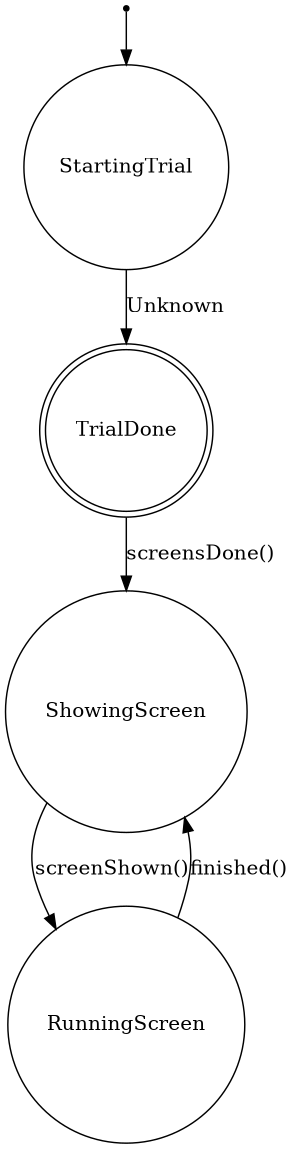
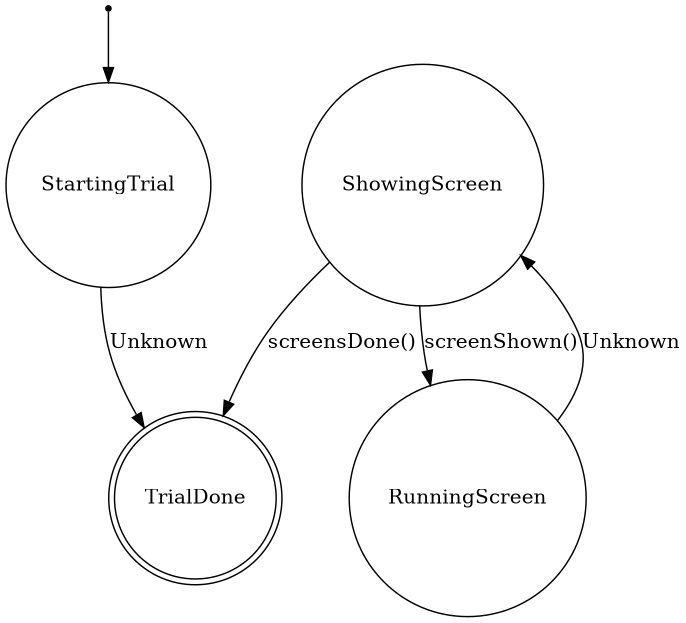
edge "TrialDone" -> "ShowingScreen": reversed
edge "RunningScreen" -> "ShowingScreen": label "finished()" -> "Unknown"
